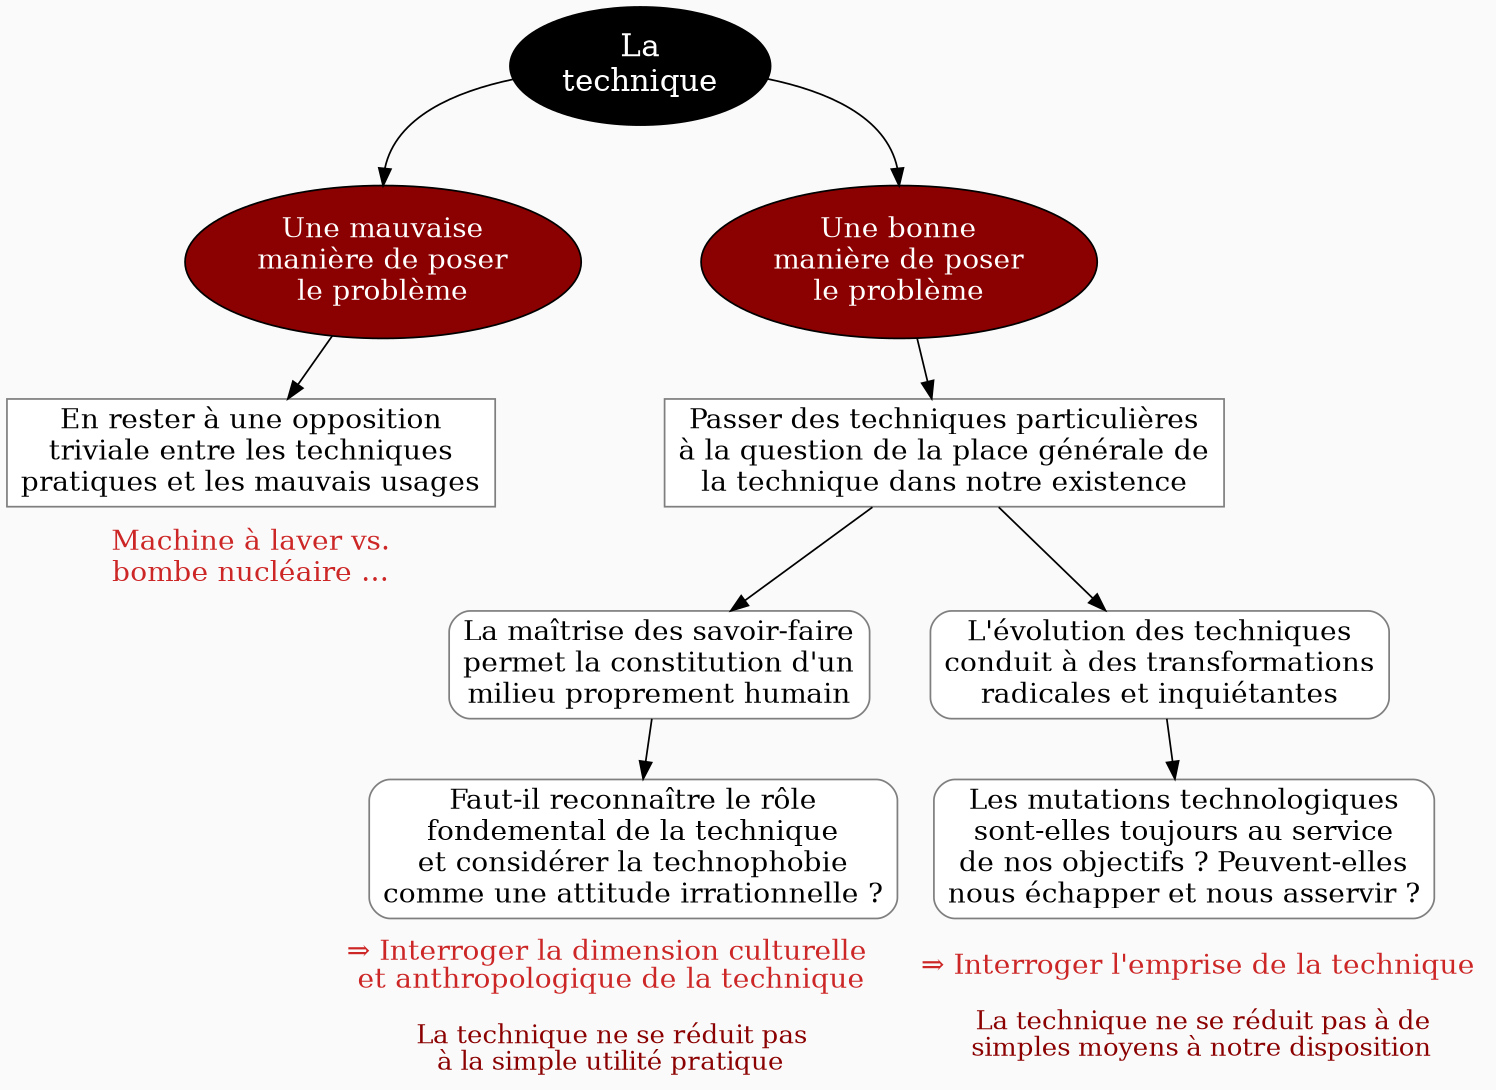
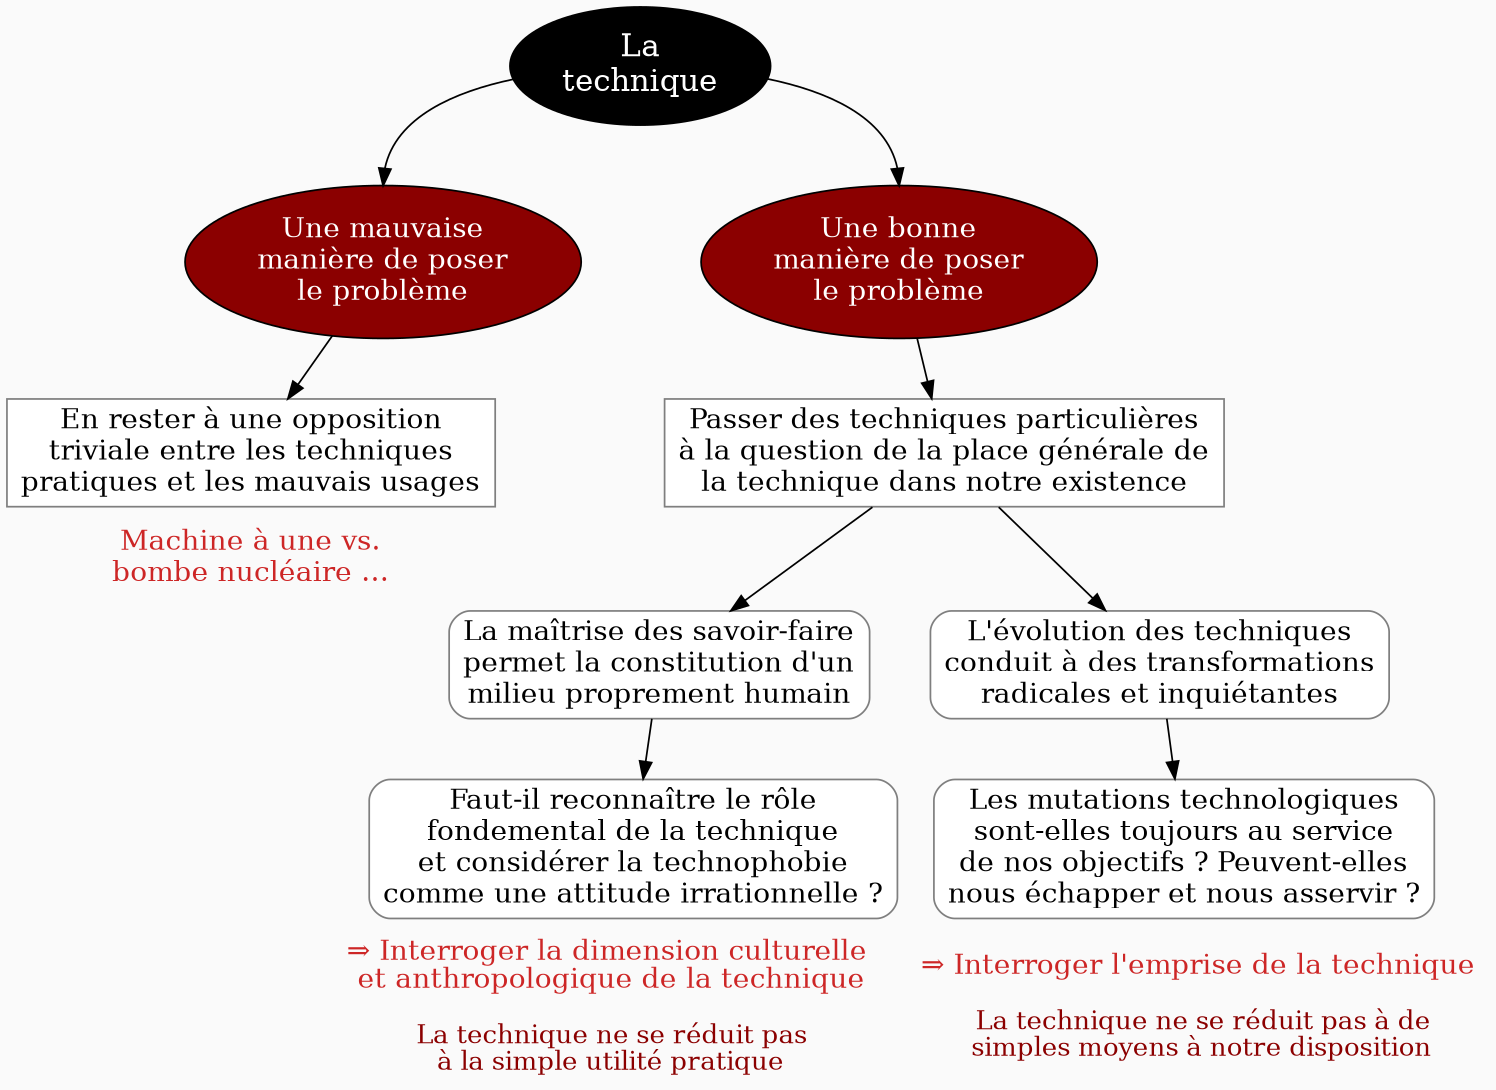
node "Machine à laver vs. bombe nucléaire …": label "Machine à laver vs. bombe nucléaire …" -> "Machine à une vs. bombe nucléaire …"
